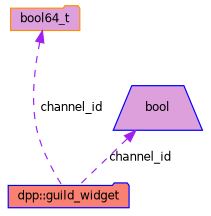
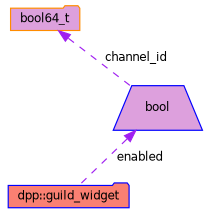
edge "dpp::guild_widget" -> "bool64_t": now "bool" -> "bool64_t"
edge "dpp::guild_widget" -> "bool": label " channel_id" -> " enabled"
